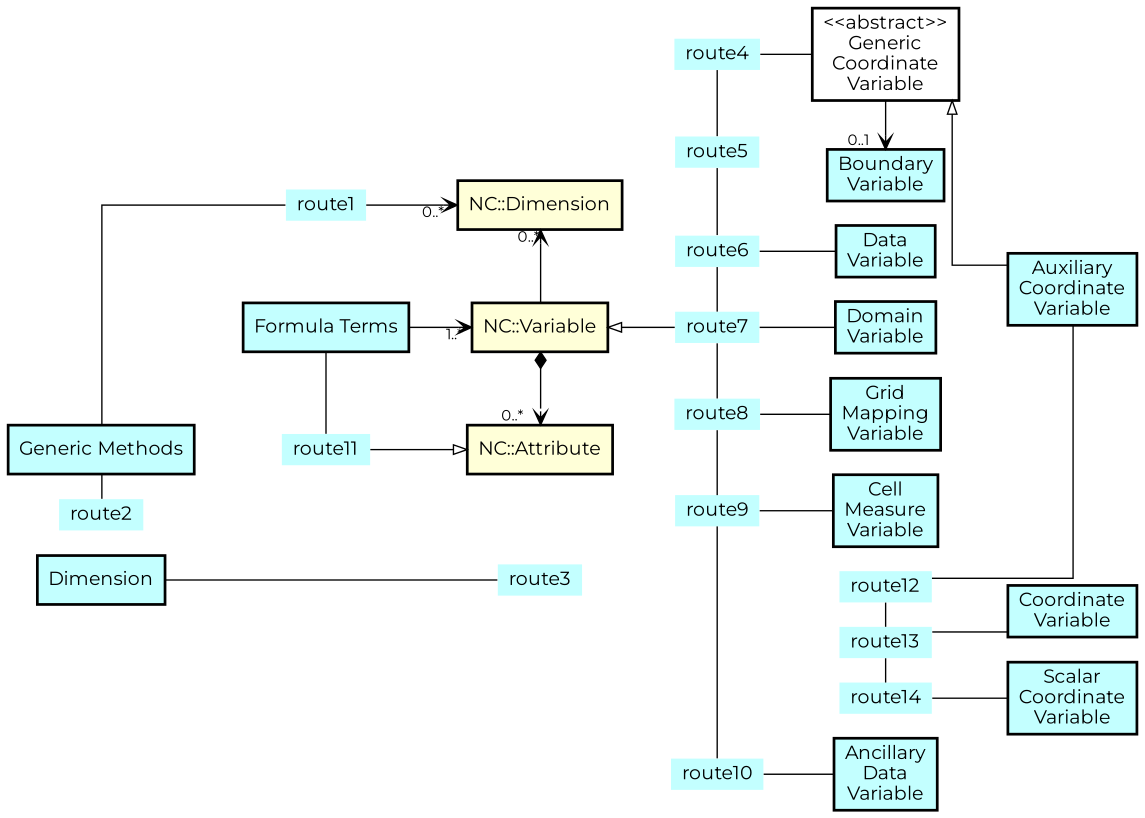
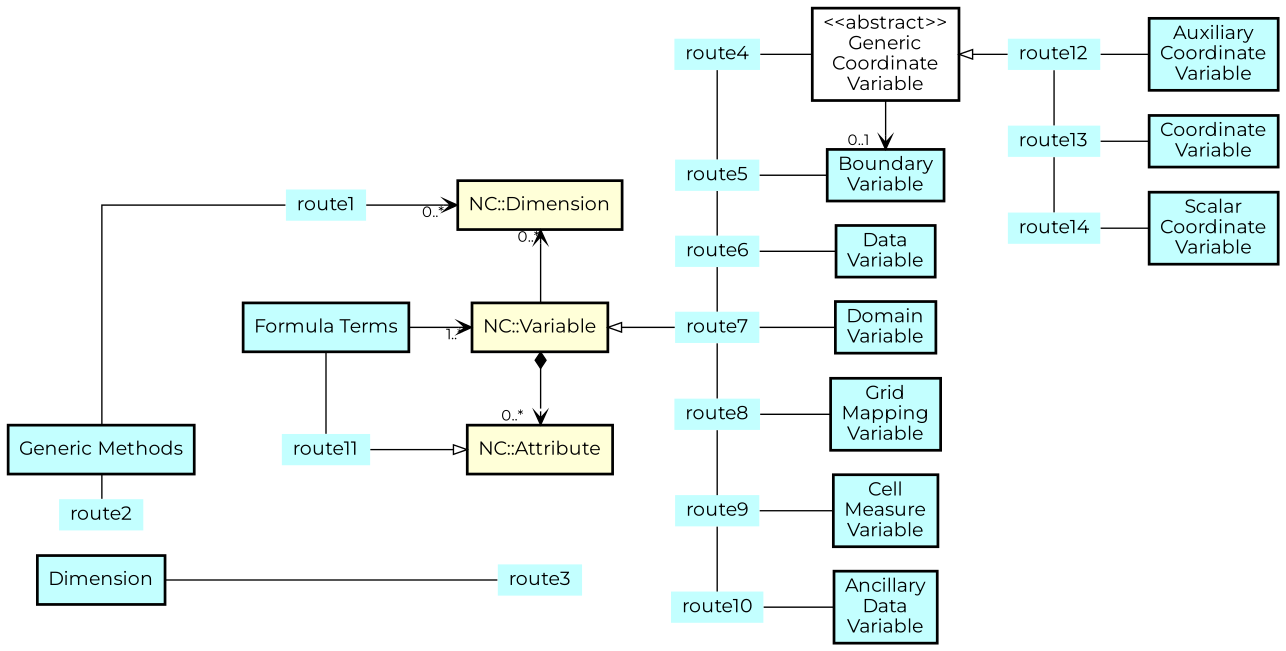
edge "route5" -- "Boundary Variable": added
edge "<<abstract>> Generic Coordinate Variable" -- "Auxiliary Coordinate Variable": now "<<abstract>> Generic Coordinate Variable" -- "route12"
